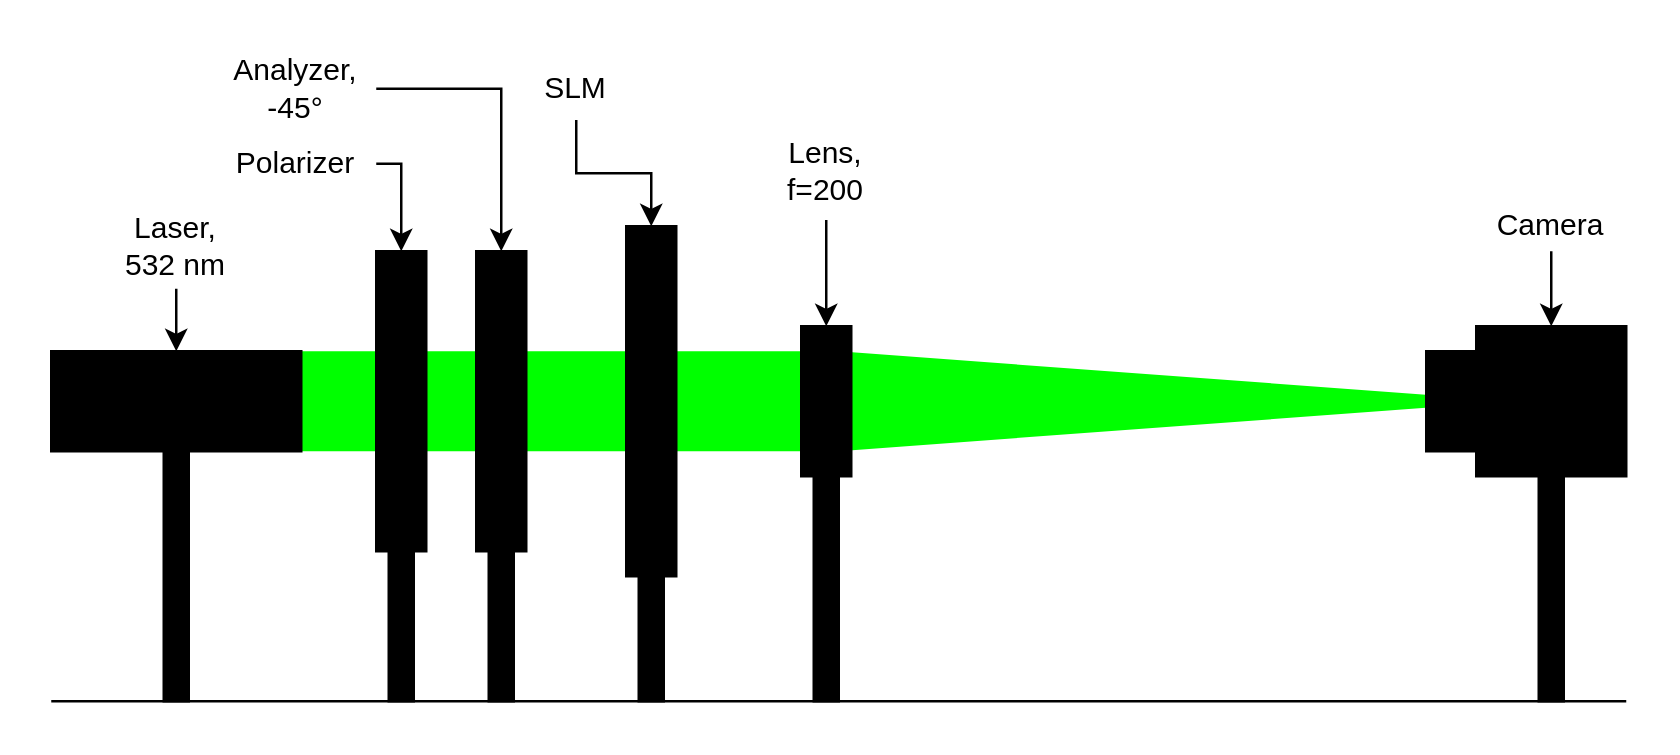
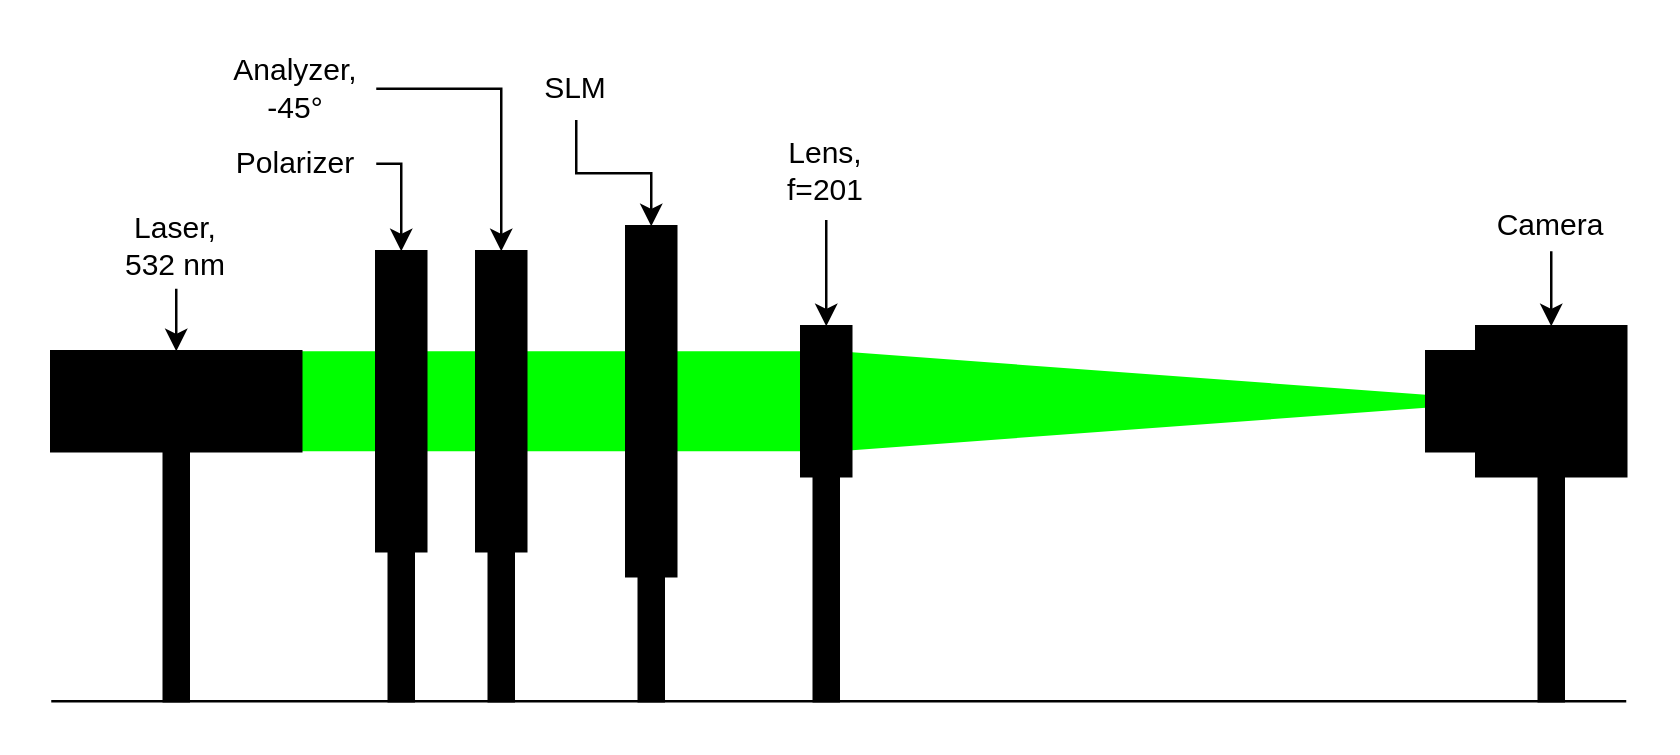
node "Lens, f=200": label "Lens, f=200" -> "Lens, f=201"
